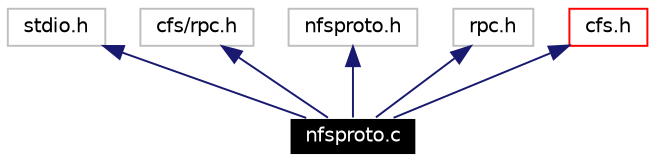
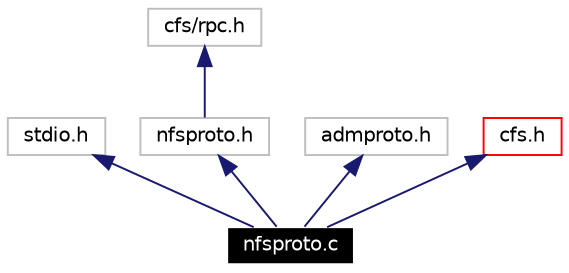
node "rpc.h": label "rpc.h" -> "admproto.h"
edge "nfsproto.c" -> "cfs/rpc.h": now "nfsproto.h" -> "cfs/rpc.h"
